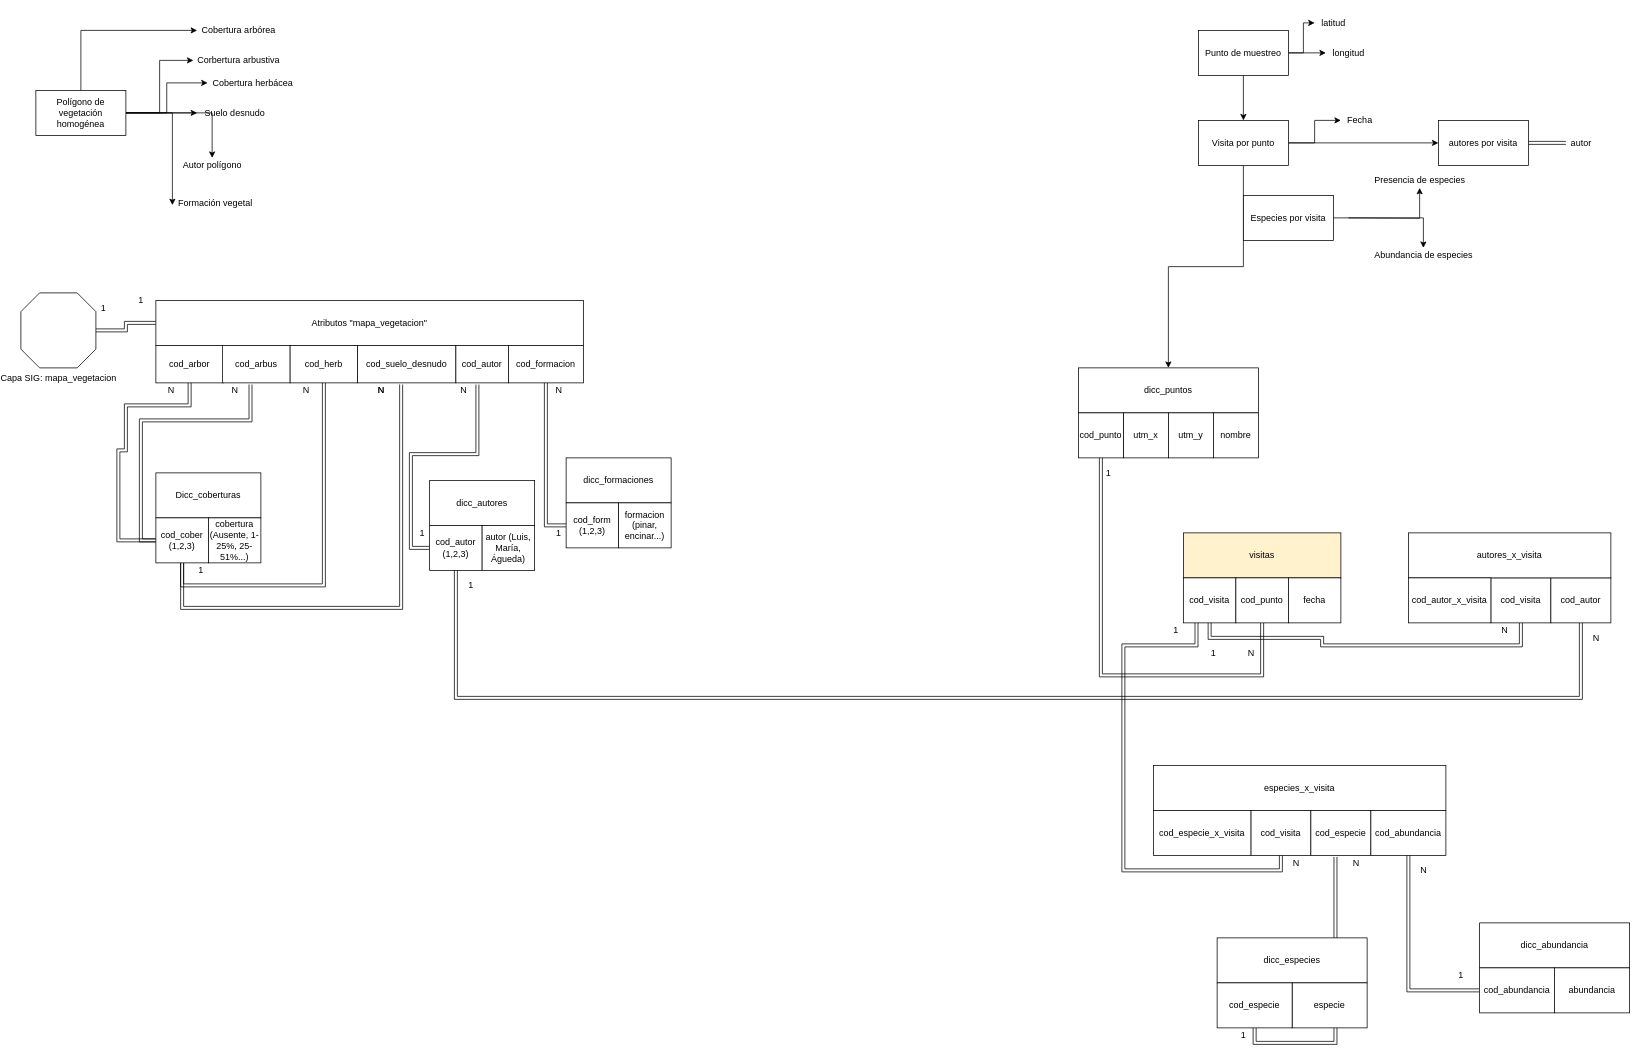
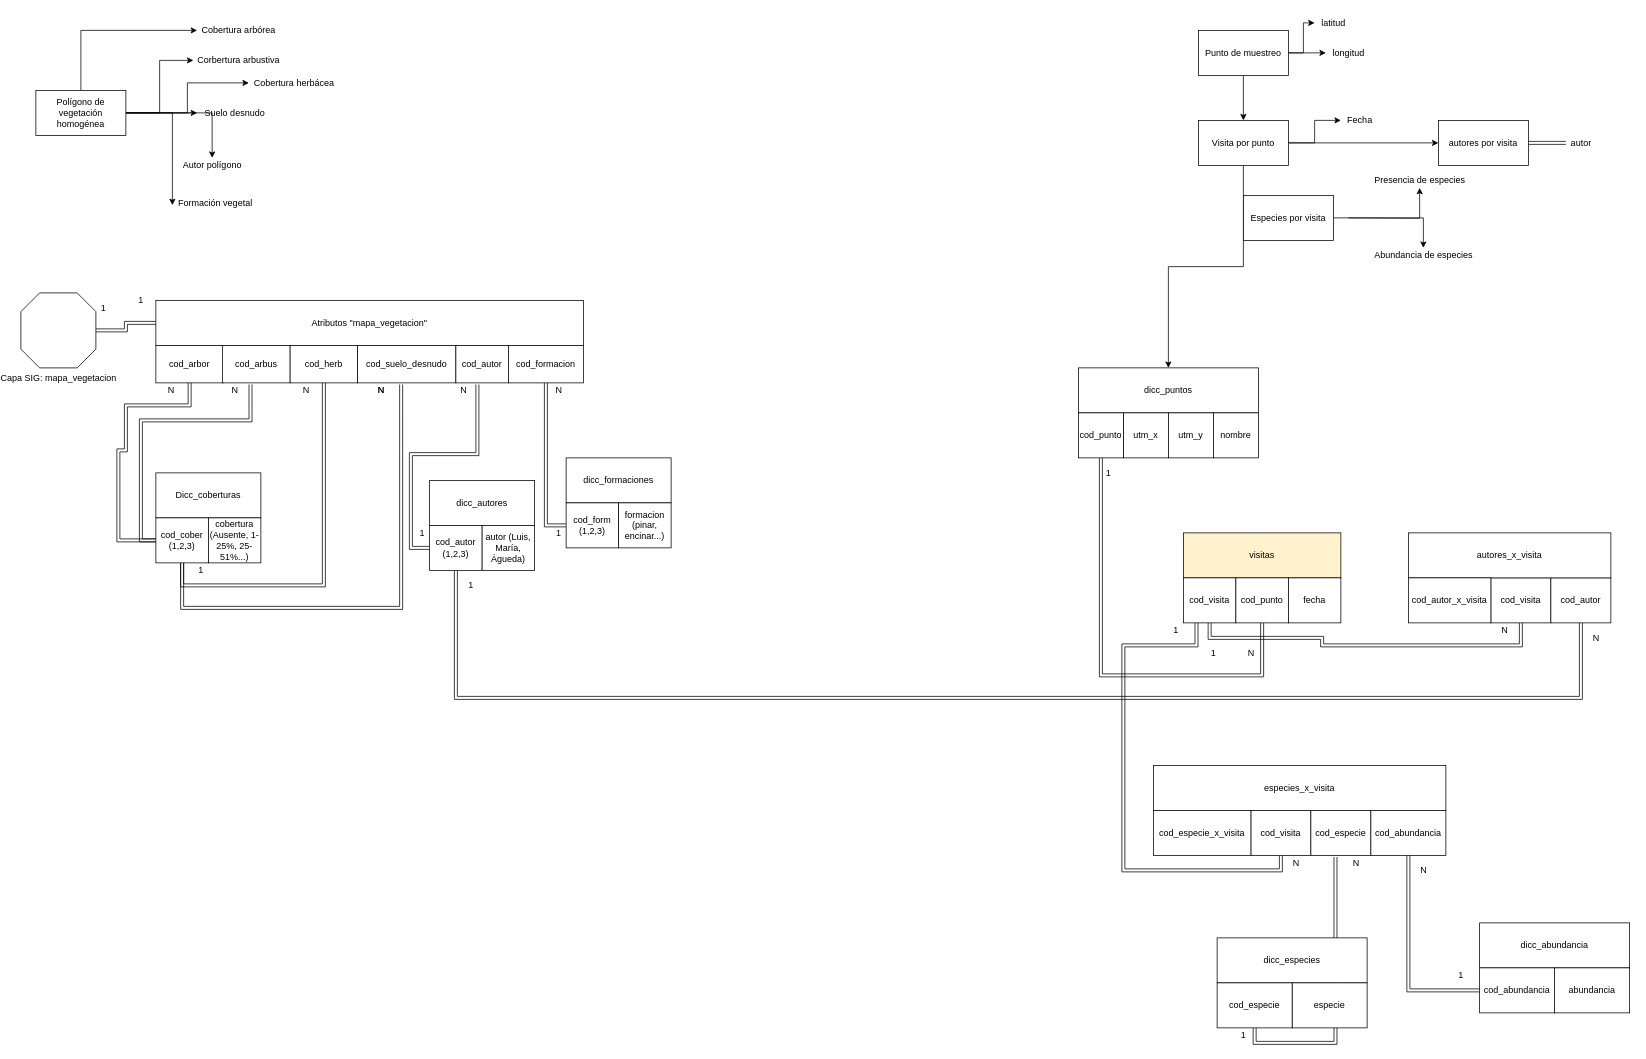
node "Cobertura herbácea": moved (252, 83) -> (294, 83)
